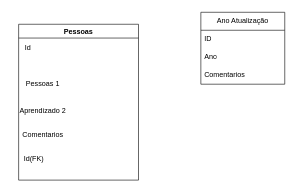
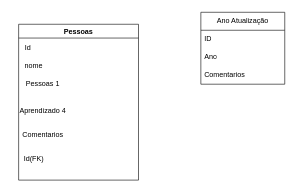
node "nome": added
node "Aprendizado 2": label "Aprendizado 2" -> "Aprendizado 4"
